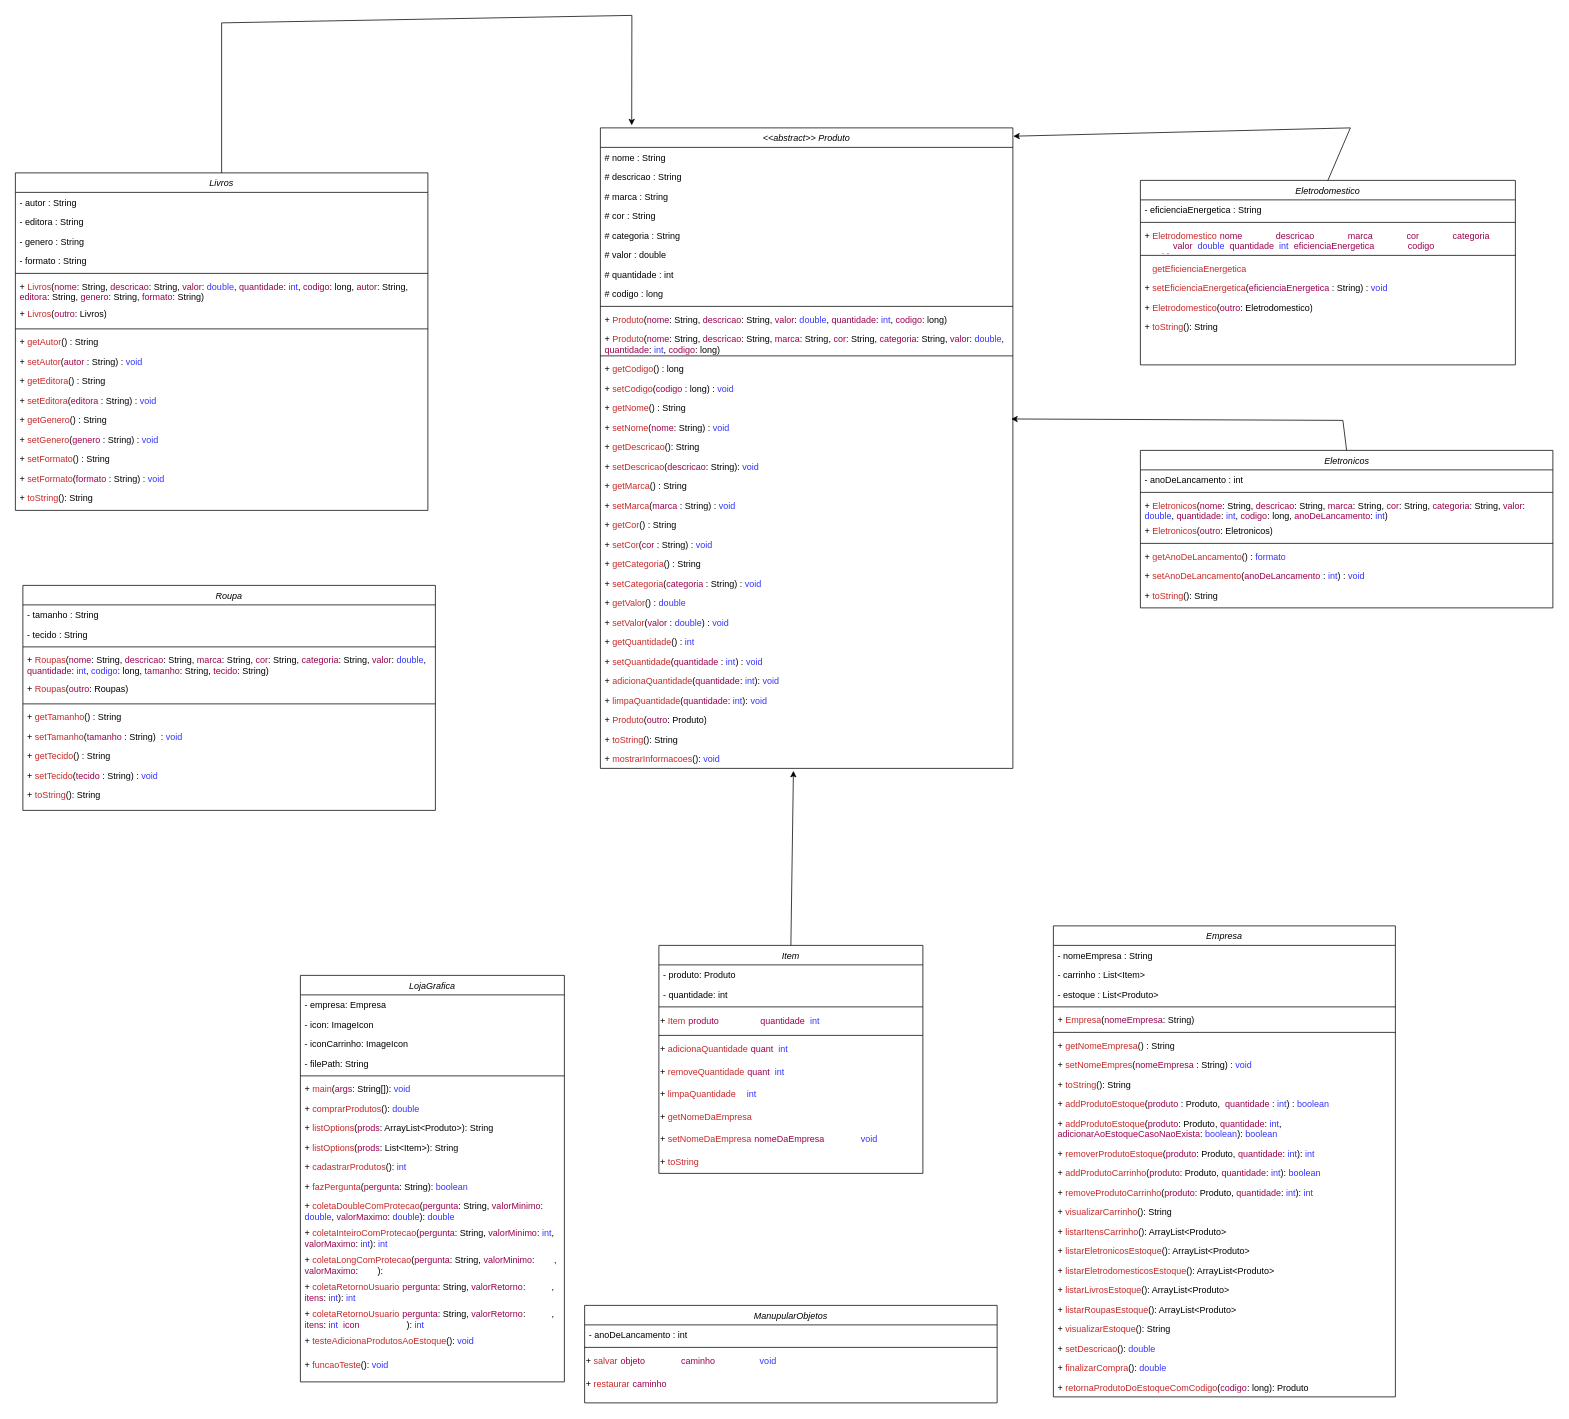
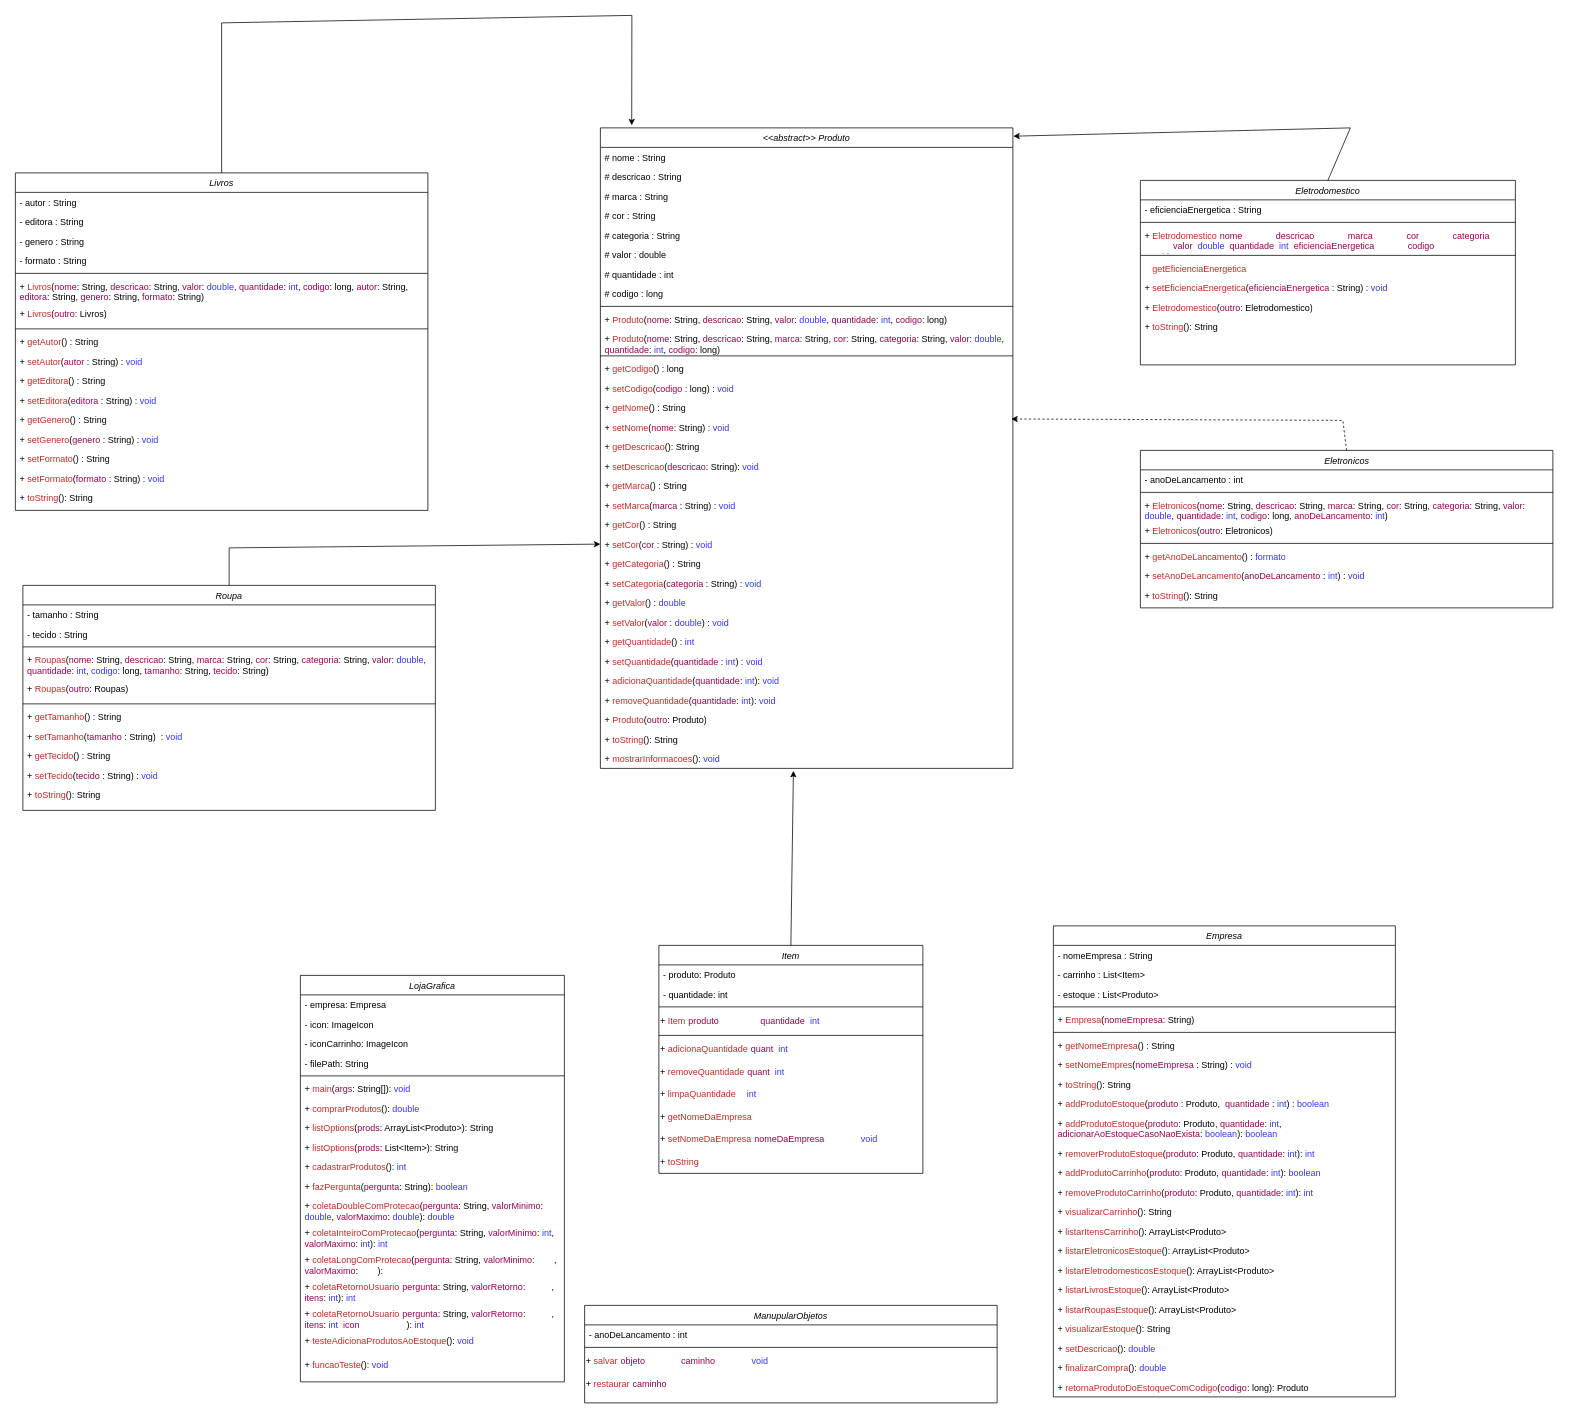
edge "Eletronicos" -> "+ setNome(nome: String) : void": style solid -> dashed
edge "Roupa" -> "+ setCor(cor : String) : void": added
node "+ limpaQuantidade(quantidade: int): void": label "+ limpaQuantidade(quantidade: int): void" -> "+ removeQuantidade(quantidade: int): void"
node "+ salvar(objeto: Object, caminho: Produto): void": label "+ salvar(objeto: Object, caminho: Produto): void" -> "+ salvar(objeto: Object, caminho: String): void"
